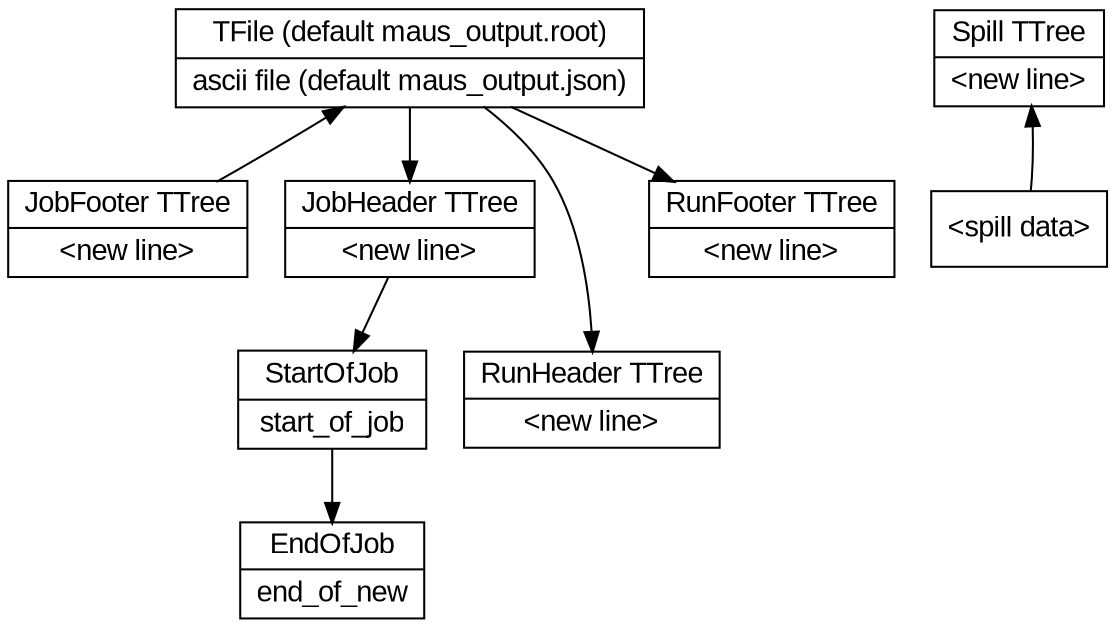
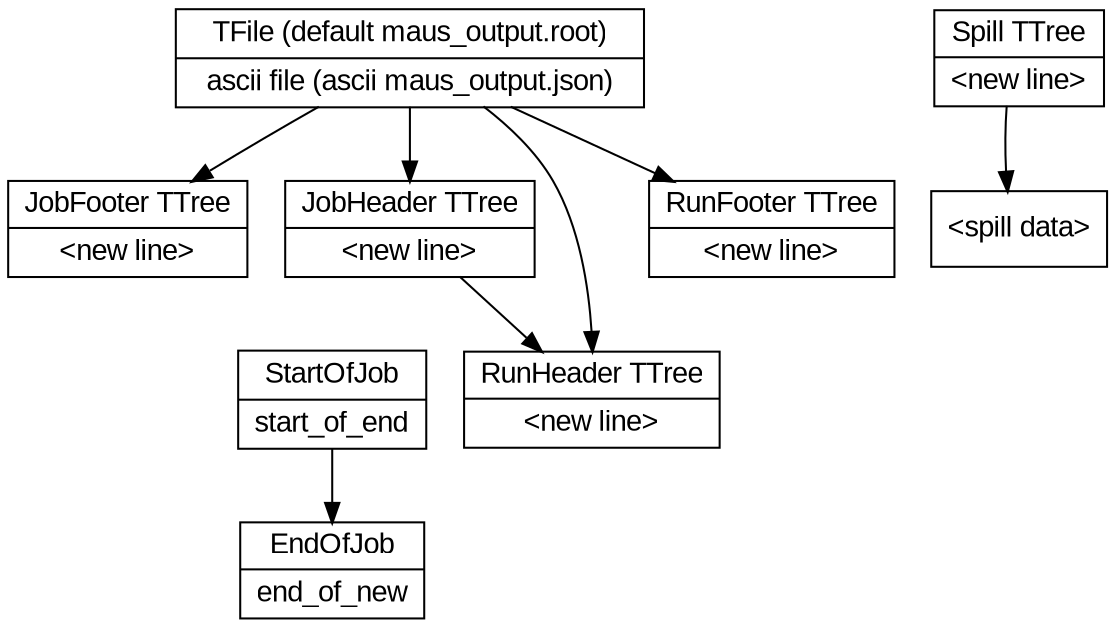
node "TFile (default maus_output.root)": text "ascii file (default maus_output.json)" -> "ascii file (ascii maus_output.json)"
edge "JobFooter TTree" -> "TFile (default maus_output.root)": reversed
edge "<spill data>" -> "Spill TTree": reversed
edge "JobHeader TTree" -> "StartOfJob": now "JobHeader TTree" -> "RunHeader TTree"
node "StartOfJob": text "start_of_job" -> "start_of_end"
